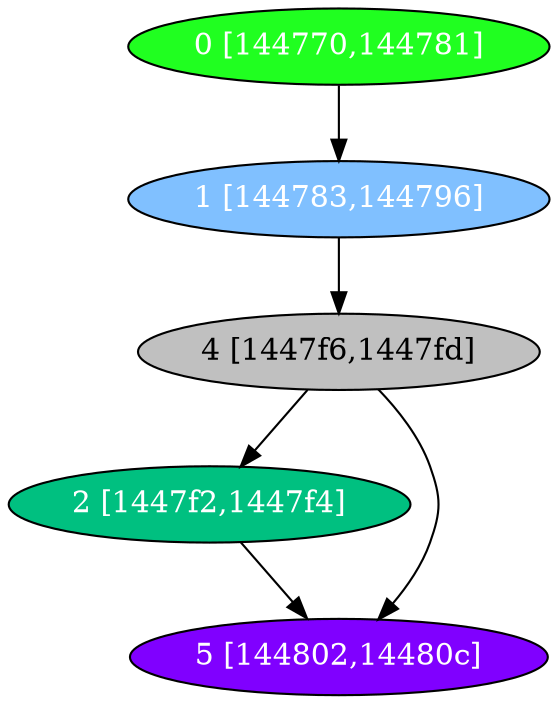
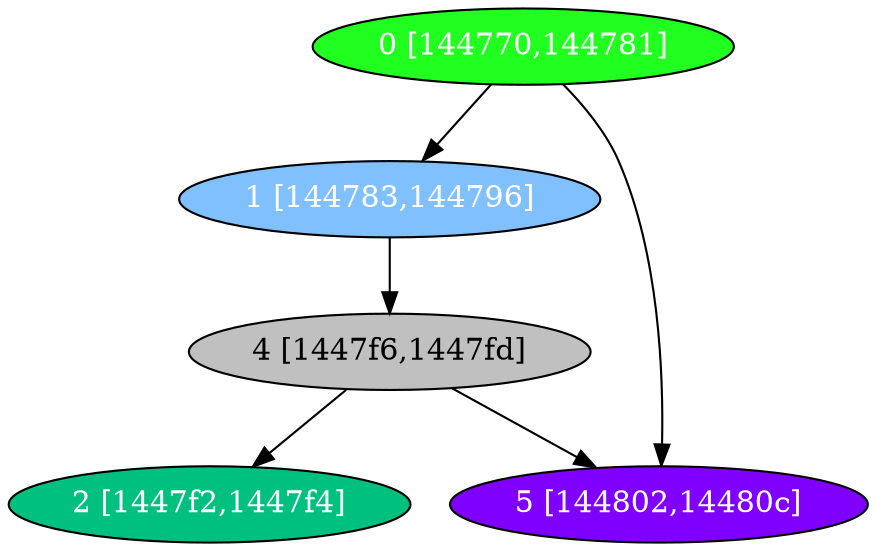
edge "2 [1447f2,1447f4]" -> "5 [144802,14480c]": now "0 [144770,144781]" -> "5 [144802,14480c]"
